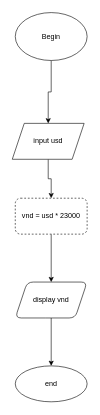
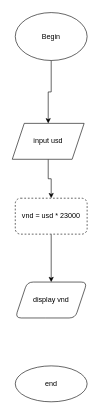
edge "display vnd" -> "end": removed
